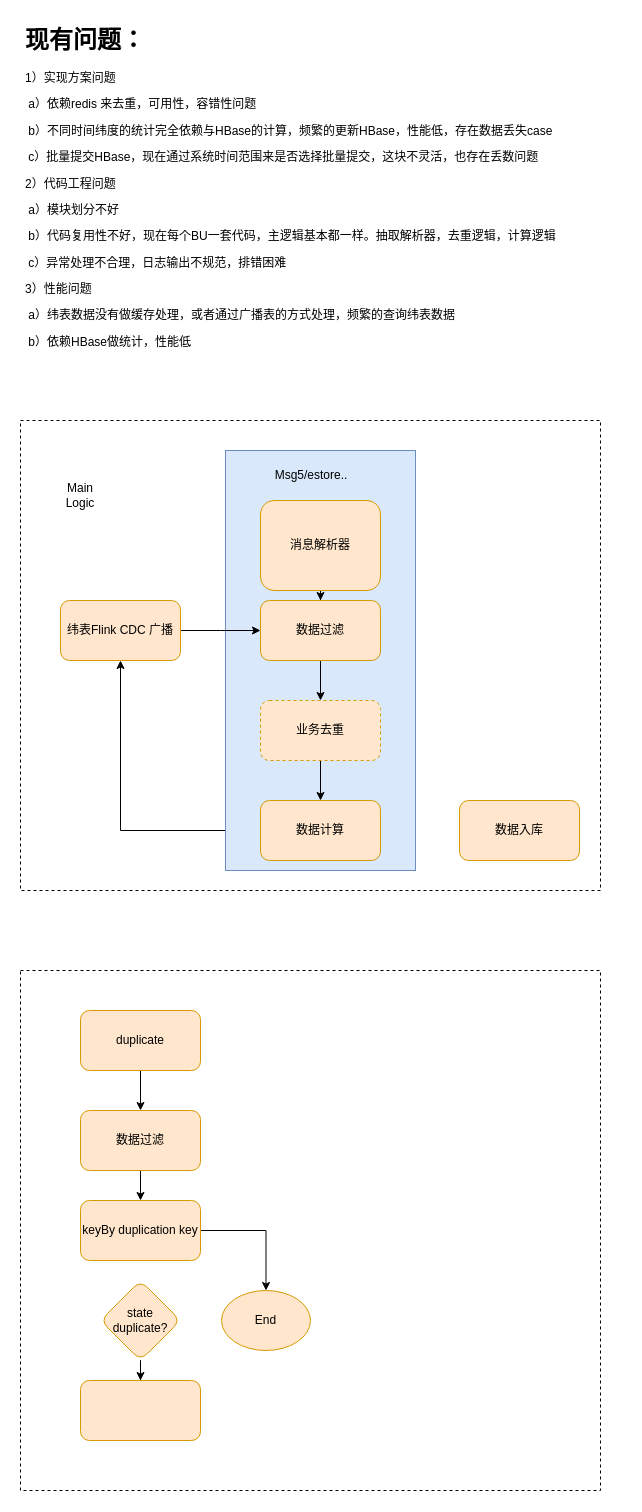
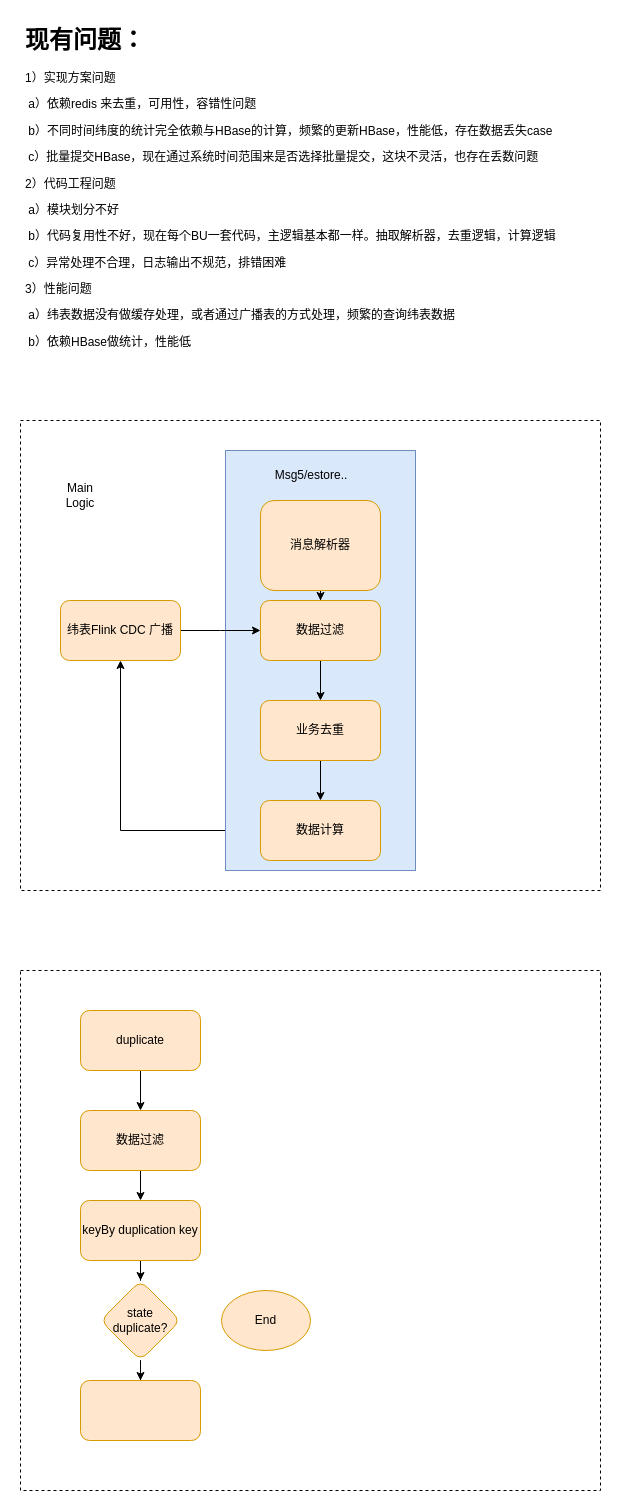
node "业务去重": style dashed -> solid
node "数据入库": removed
edge "keyBy duplication key" -> "End": now "keyBy duplication key" -> "state duplicate?"
